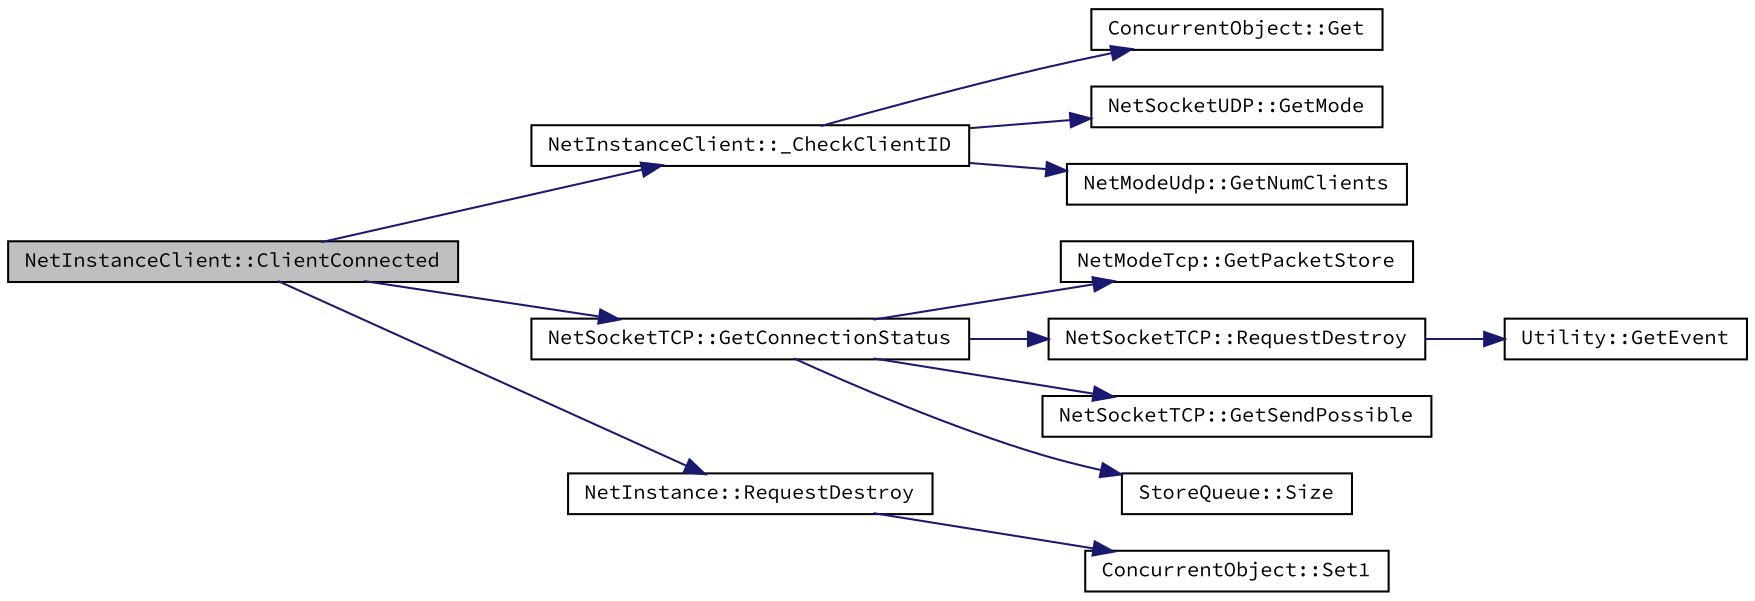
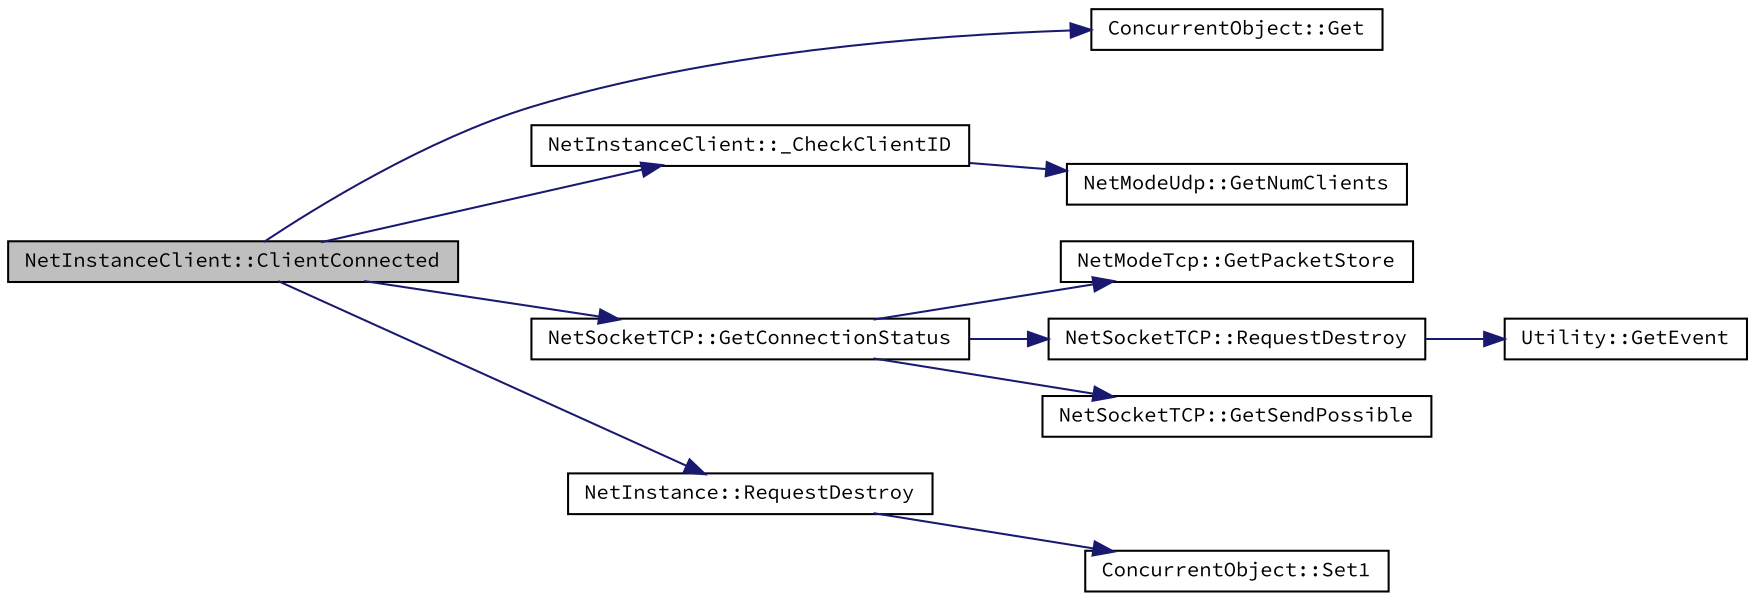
edge "NetInstanceClient::_CheckClientID" -> "ConcurrentObject::Get": now "NetInstanceClient::ClientConnected" -> "ConcurrentObject::Get"
node "NetSocketUDP::GetMode": removed
node "StoreQueue::Size": removed
